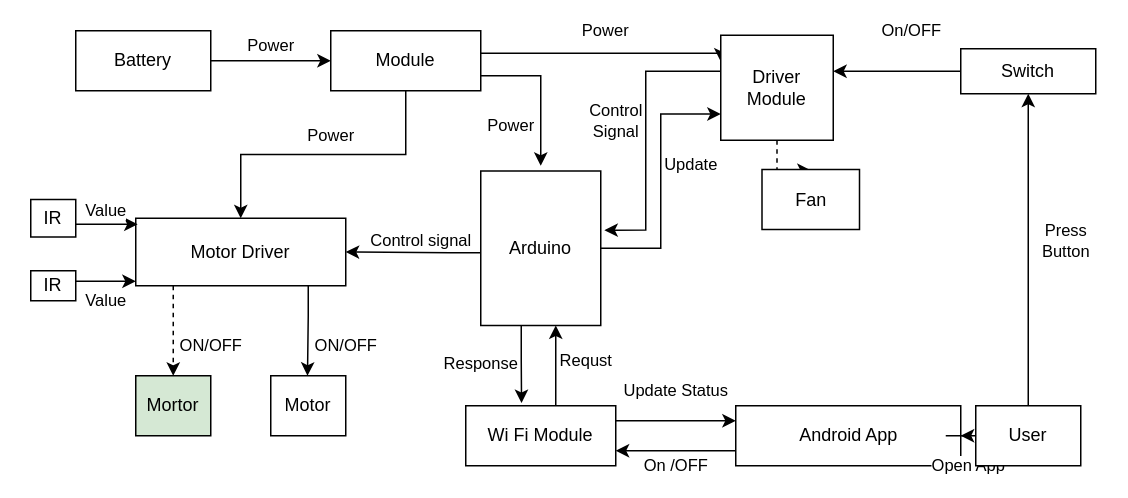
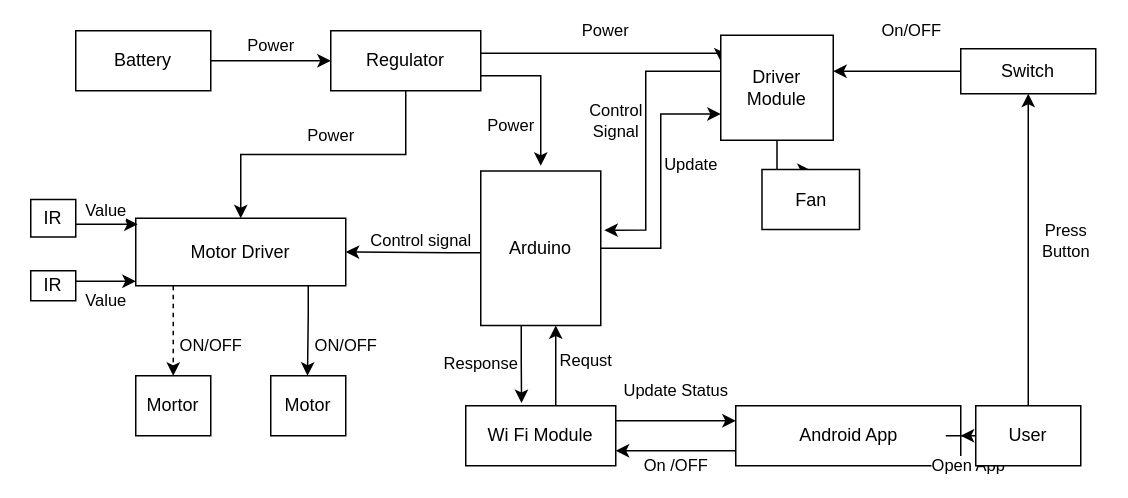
node "Module": label "Module" -> "Regulator"
edge "Driver Module" -> "Fan": style dashed -> solid
node "Mortor": fillcolor #d5e8d4 -> #ffffff
